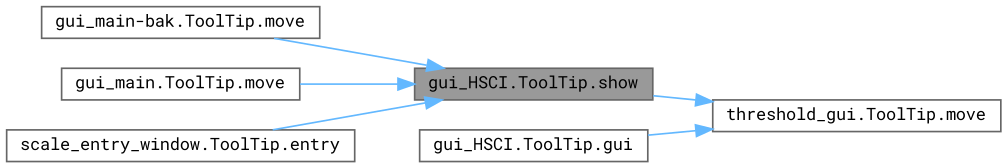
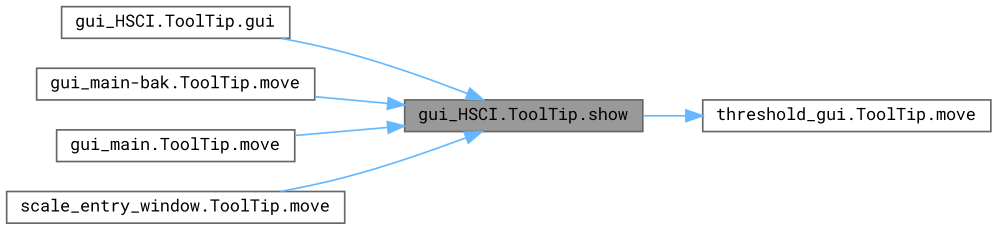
edge "gui_HSCI.ToolTip.gui" -> "threshold_gui.ToolTip.move": now "gui_HSCI.ToolTip.gui" -> "gui_HSCI.ToolTip.show"
node "scale_entry_window.ToolTip.entry": label "scale_entry_window.ToolTip.entry" -> "scale_entry_window.ToolTip.move"
